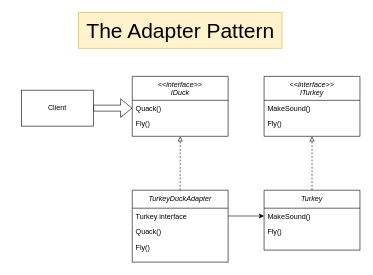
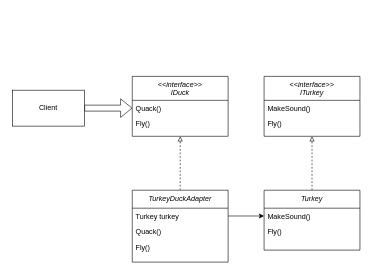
node "The Adapter Pattern": removed
node "Client": moved (57, 108) -> (48, 108)
node "Turkey interface": label "Turkey interface" -> "Turkey turkey"
